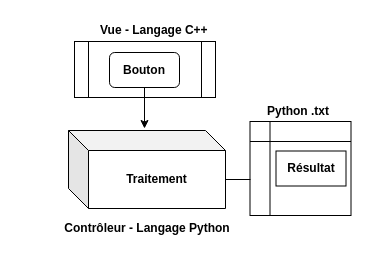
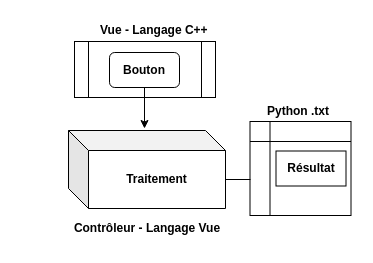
node "Contrôleur - Langage Python": label "Contrôleur - Langage Python" -> "Contrôleur - Langage Vue"
